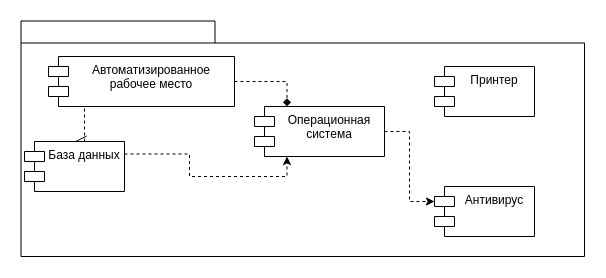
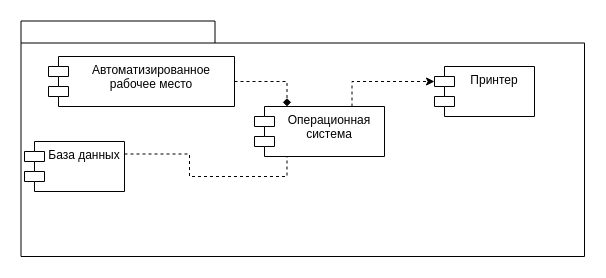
edge "Операционная система" -> "Принтер": added
edge "Автоматизированное рабочее место" -> "База данных": removed
edge "Операционная система" -> "Антивирус": removed
edge "База данных" -> "Операционная система": arrowhead classic -> none
node "Антивирус": removed
